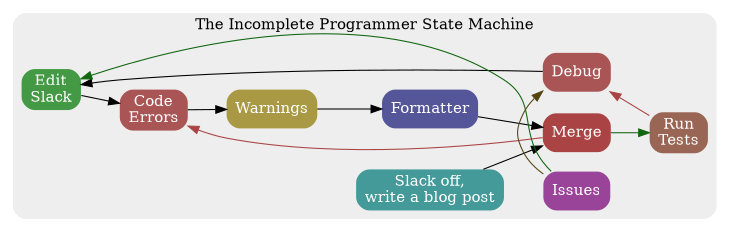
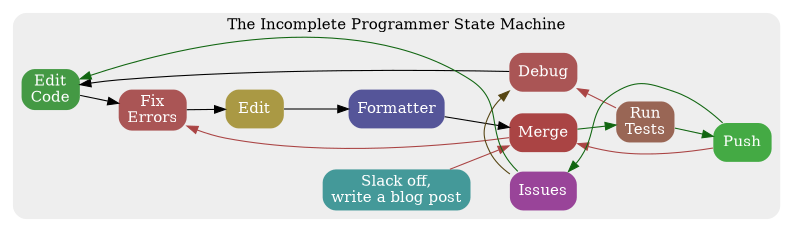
node "Edit Slack": label "Edit Slack" -> "Edit Code"
node "Warnings": label "Warnings" -> "Edit"
node "Code Errors": label "Code Errors" -> "Fix Errors"
node "Push": added
edge "Slack off, write a blog post" -> "Merge": color black -> #aa4444
